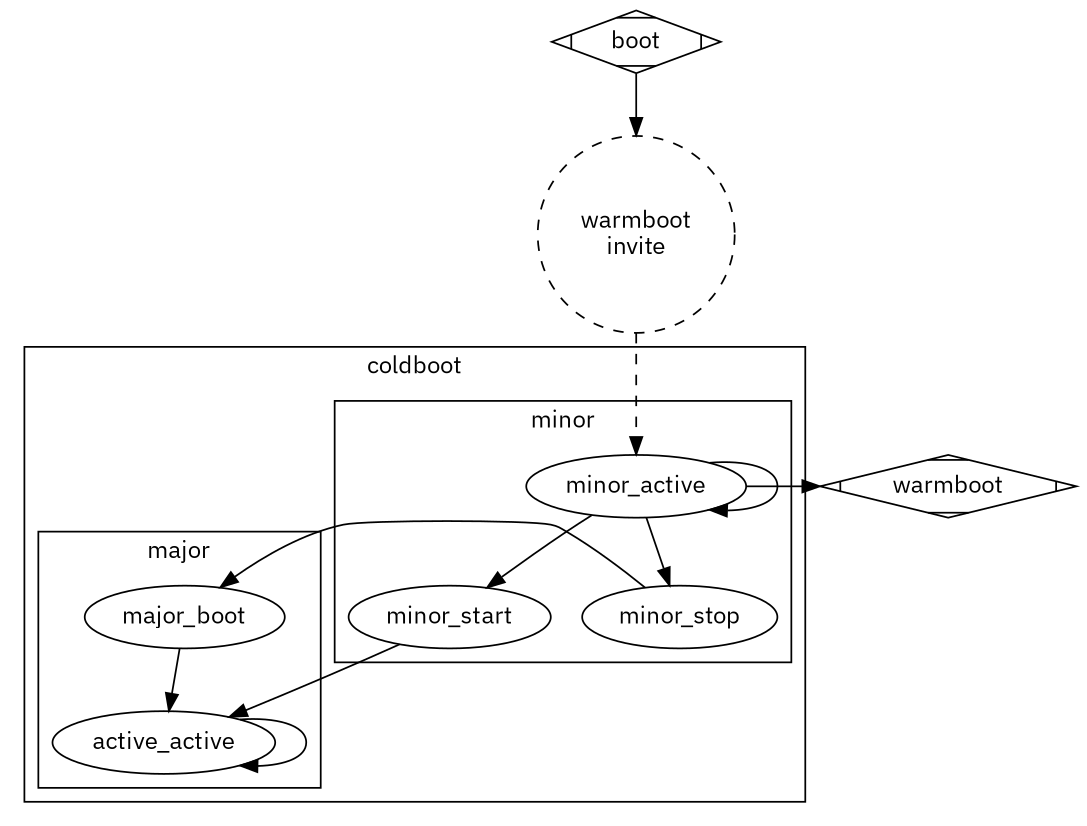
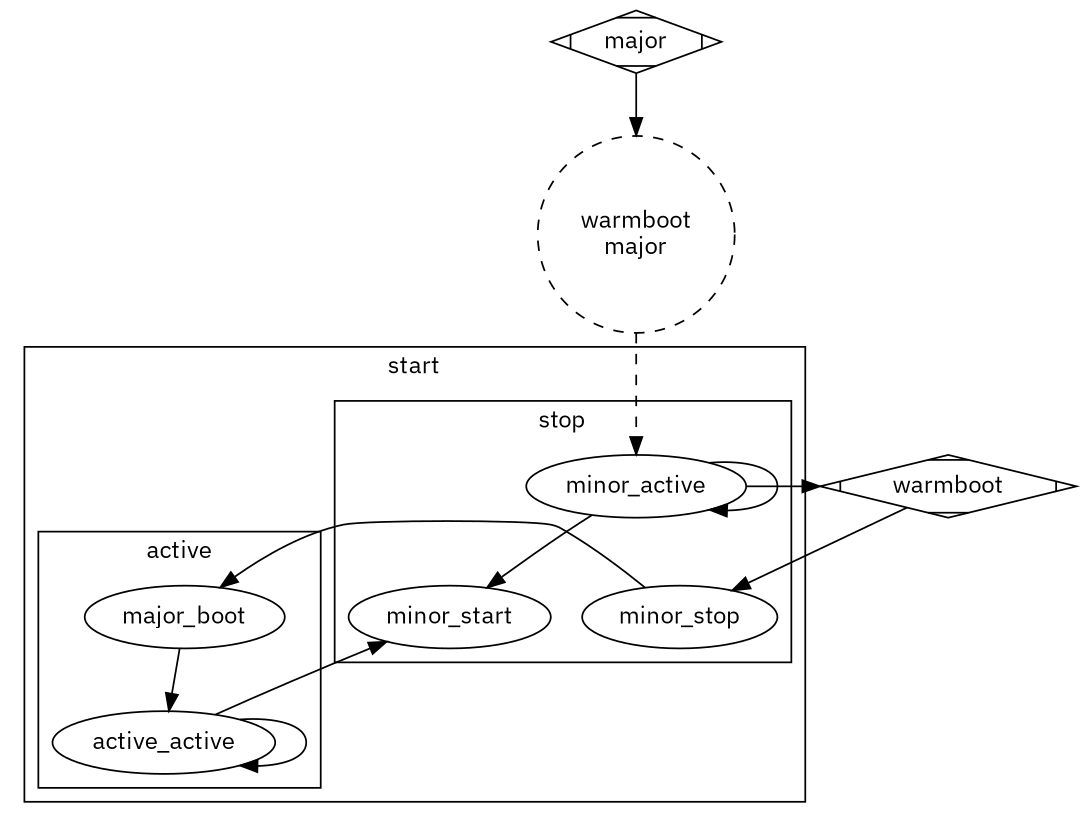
node "boot": label "boot" -> "major"
node "warmboot invite": label "warmboot invite" -> "warmboot major"
cluster "coldboot": label "coldboot" -> "start"
cluster "minor": label "minor" -> "stop"
edge "minor_active" -> "minor_stop": now "warmboot" -> "minor_stop"
cluster "major": label "major" -> "active"
edge "minor_start" -> "active_active": reversed
